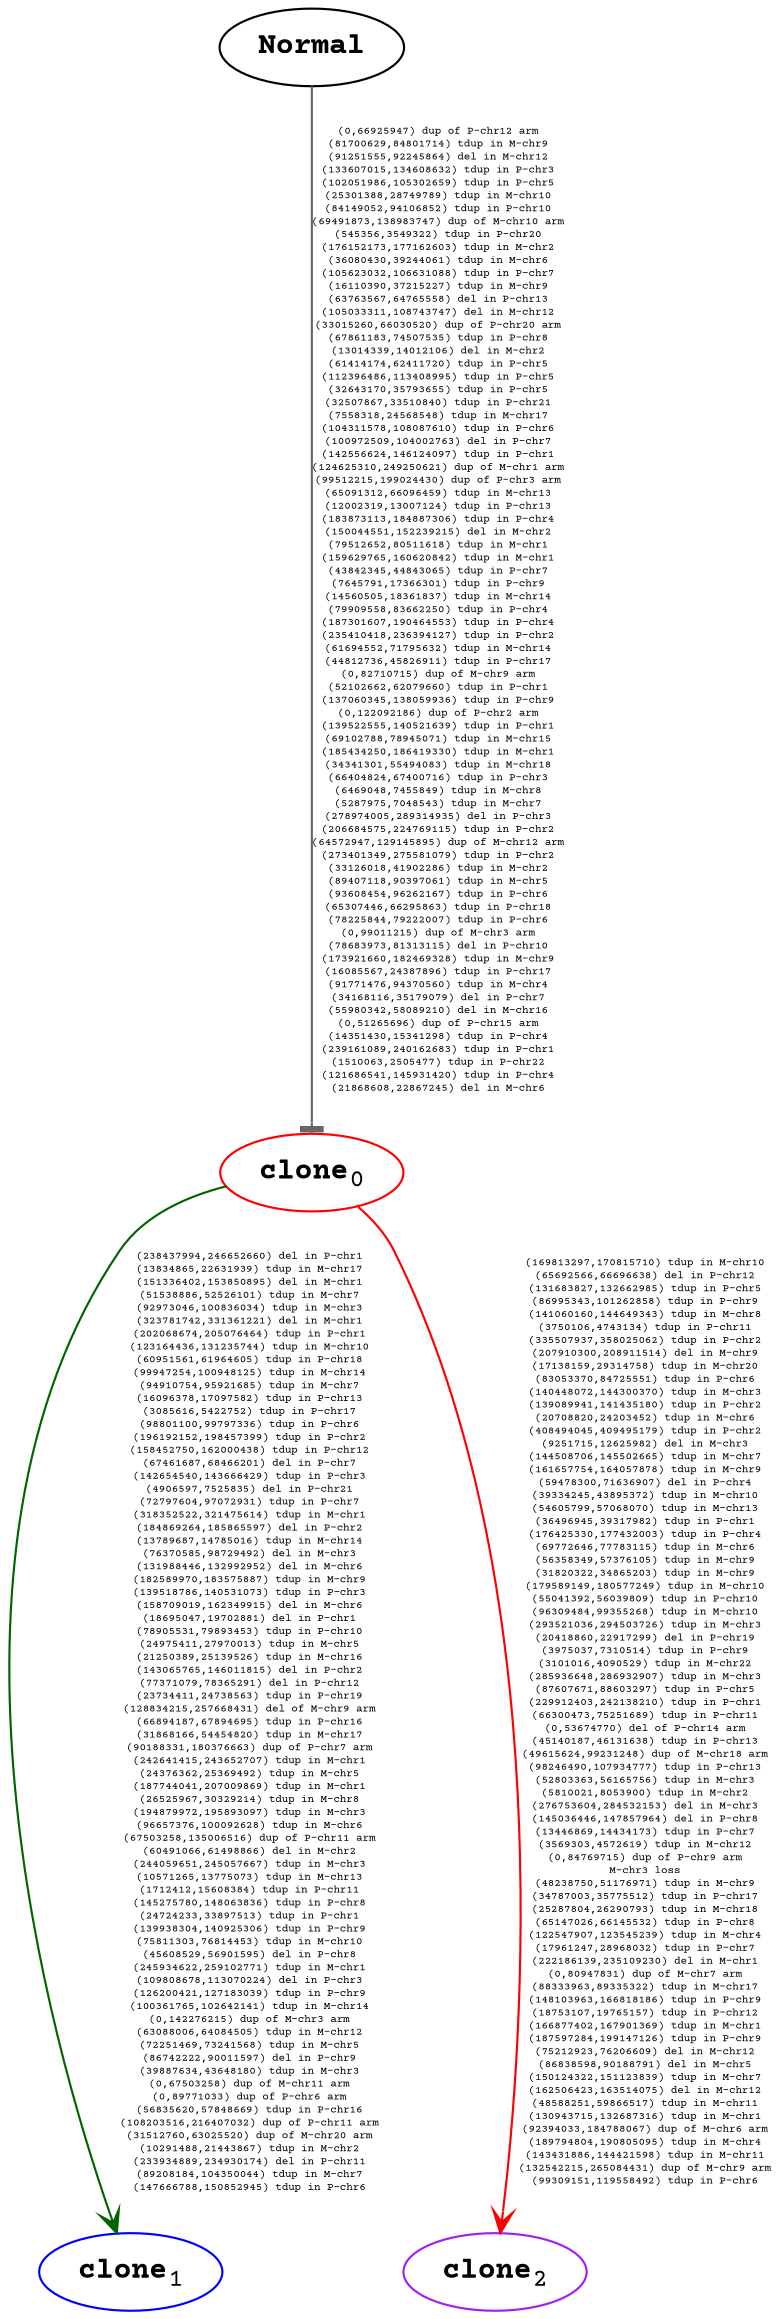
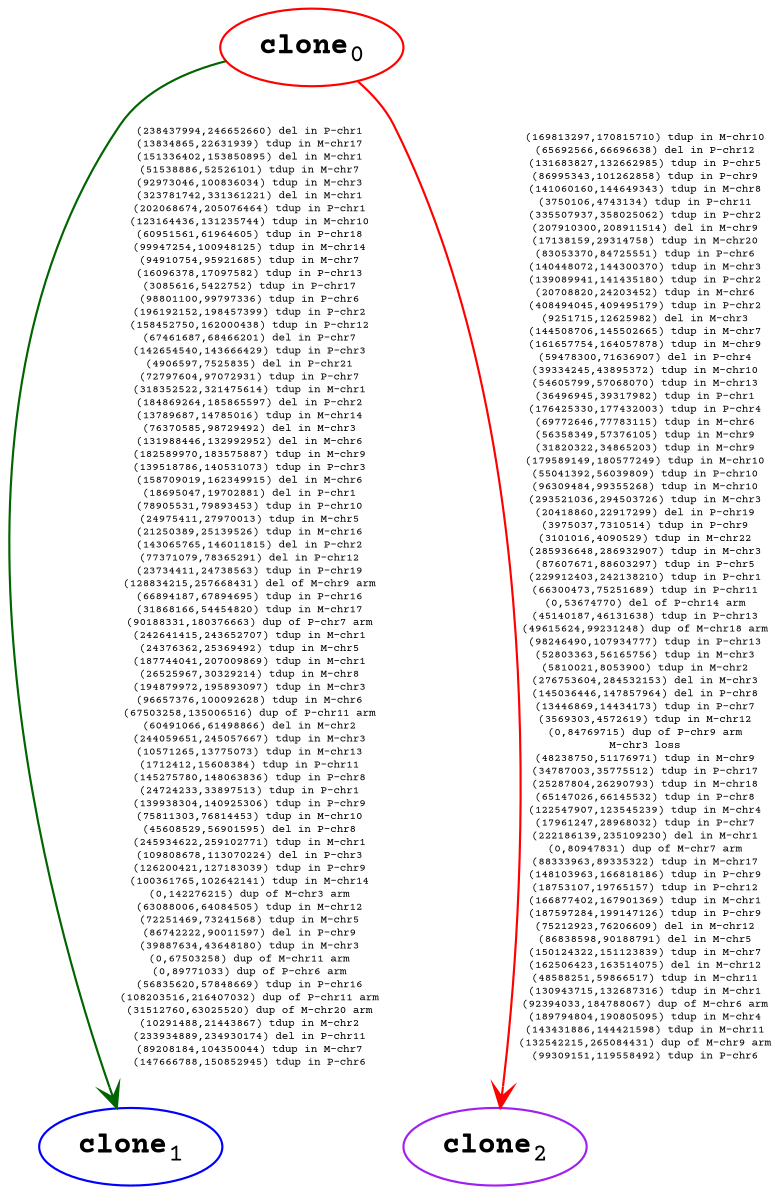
node "Normal": removed
